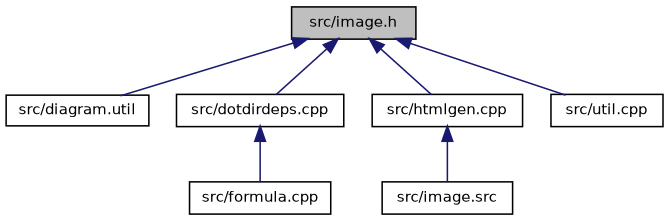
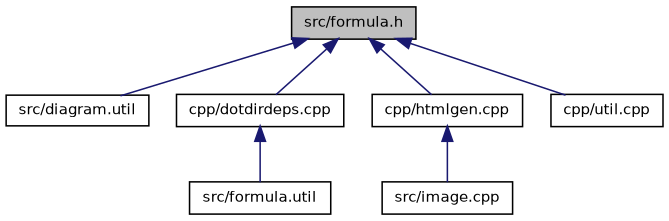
node "src/image.h": label "src/image.h" -> "src/formula.h"
node "src/dotdirdeps.cpp": label "src/dotdirdeps.cpp" -> "cpp/dotdirdeps.cpp"
node "src/htmlgen.cpp": label "src/htmlgen.cpp" -> "cpp/htmlgen.cpp"
node "src/util.cpp": label "src/util.cpp" -> "cpp/util.cpp"
node "src/formula.cpp": label "src/formula.cpp" -> "src/formula.util"
node "src/image.src": label "src/image.src" -> "src/image.cpp"
